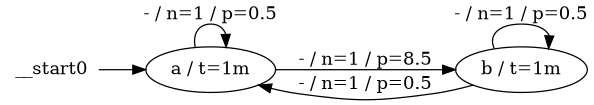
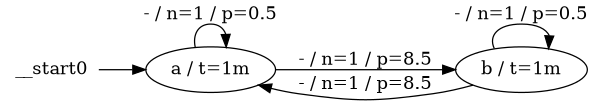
edge "b / t=1m" -> "a / t=1m": label "- / n=1 / p=0.5" -> "- / n=1 / p=8.5"
